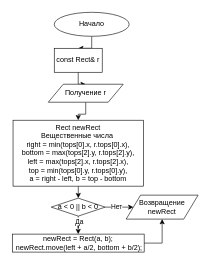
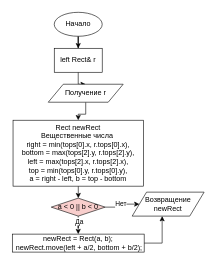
node "Начало": size 75x24 -> 48x24
node "const Rect& r": label "const Rect& r" -> "left Rect& r"
node "a < 0 || b < 0": fillcolor #ffffff -> #f8cecc
node "Возвращение newRect": moved (162, 207) -> (168, 204)
